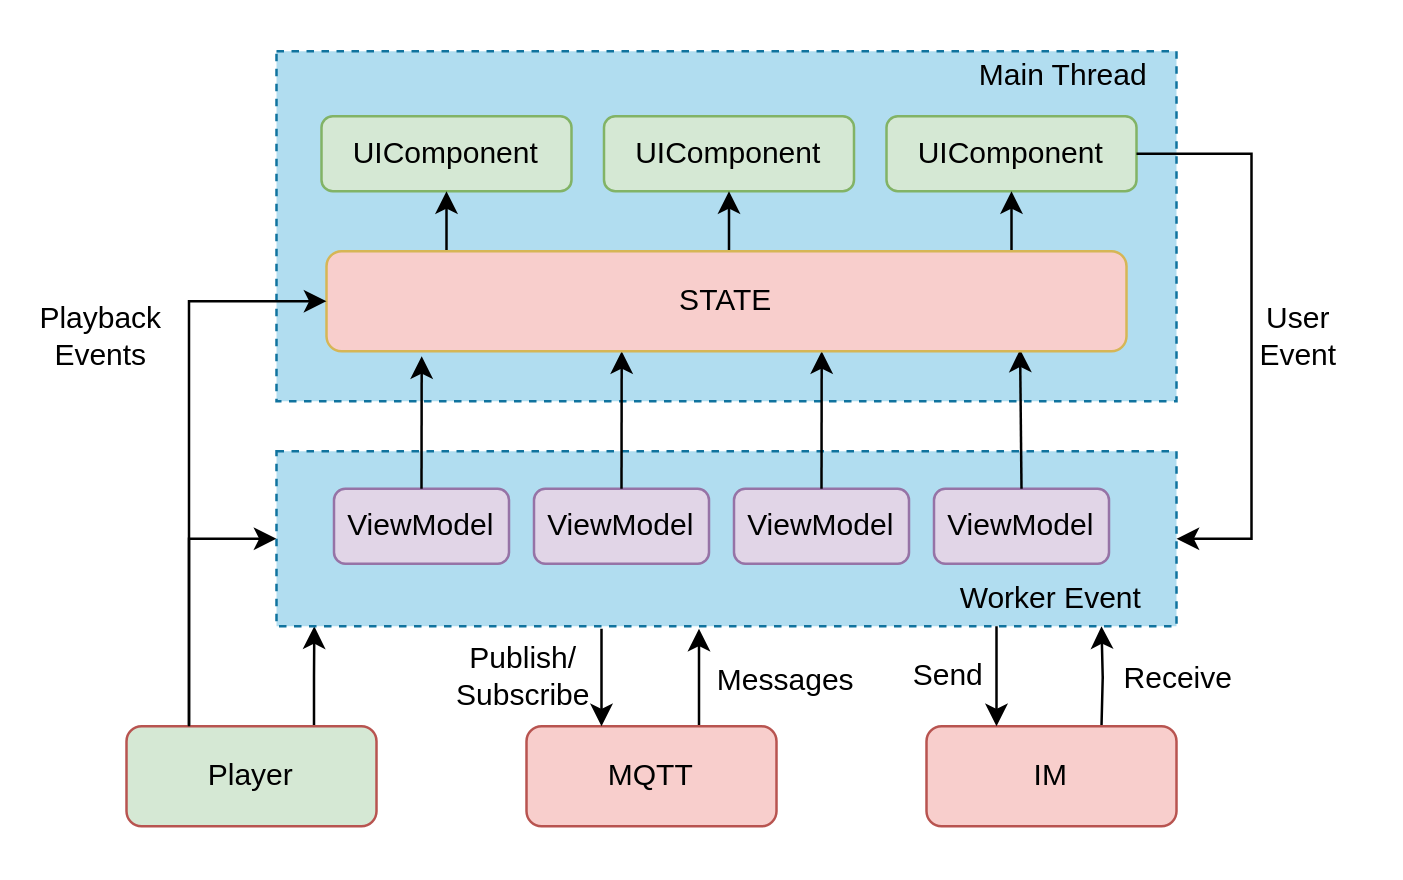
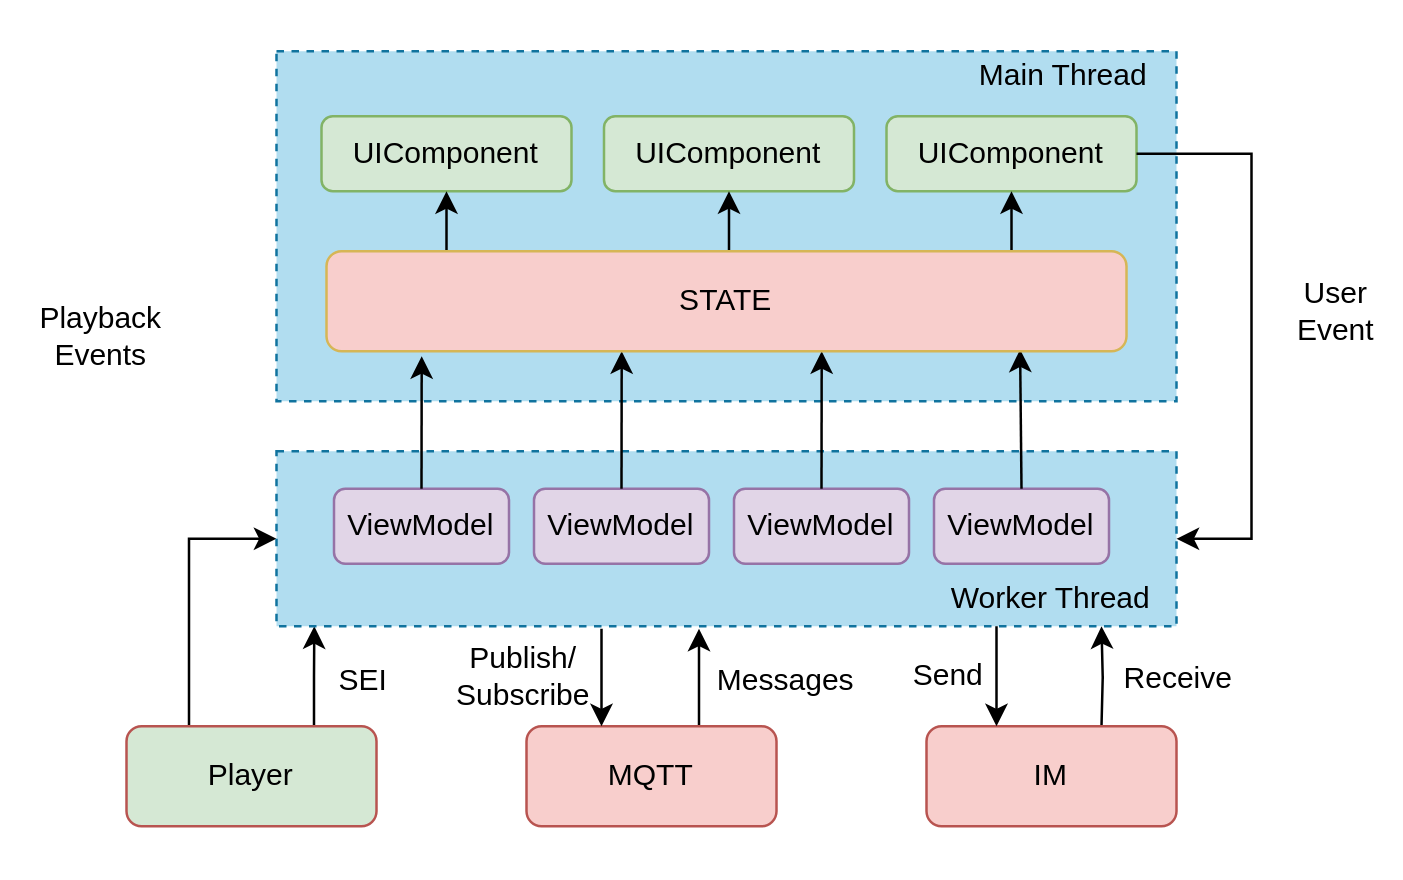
node "User Event": moved (1299, 336) -> (1336, 311)
edge "Player" -> "STATE": removed
node "Worker Event": label "Worker Event" -> "Worker Thread"
node "SEI": added
